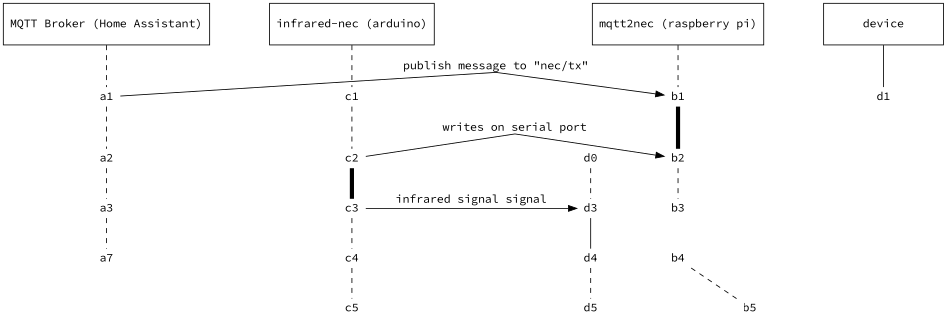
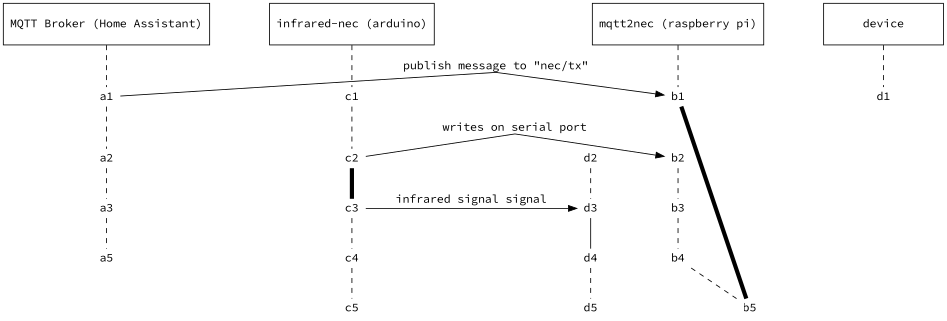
edge "device" -- "d1": style solid -> dashed
edge "b1" -- "b2": now "b1" -- "b5"
node "d0": label "d0" -> "d2"
edge "b3" -- "b4": added
node "a7": label "a7" -> "a5"
